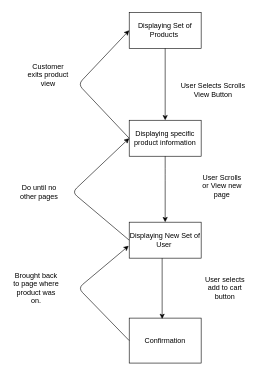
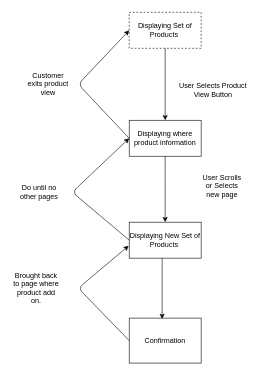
node "Displaying Set of Products": style solid -> dashed
node "Customer exits product view": moved (48, 75) -> (48, 84)
node "User Selects Scrolls View Button": label "User Selects Scrolls View Button" -> "User Selects Product View Button"
node "Displaying specific product information": label "Displaying specific product information" -> "Displaying where product information"
node "User Scrolls or View new page": label "User Scrolls or View new page" -> "User Scrolls or Selects new page"
node "Displaying New Set of User": label "Displaying New Set of User" -> "Displaying New Set of Products"
node "Brought back to page where product was on.": label "Brought back to page where product was on." -> "Brought back to page where product add on."
node "User selects add to cart button": removed
